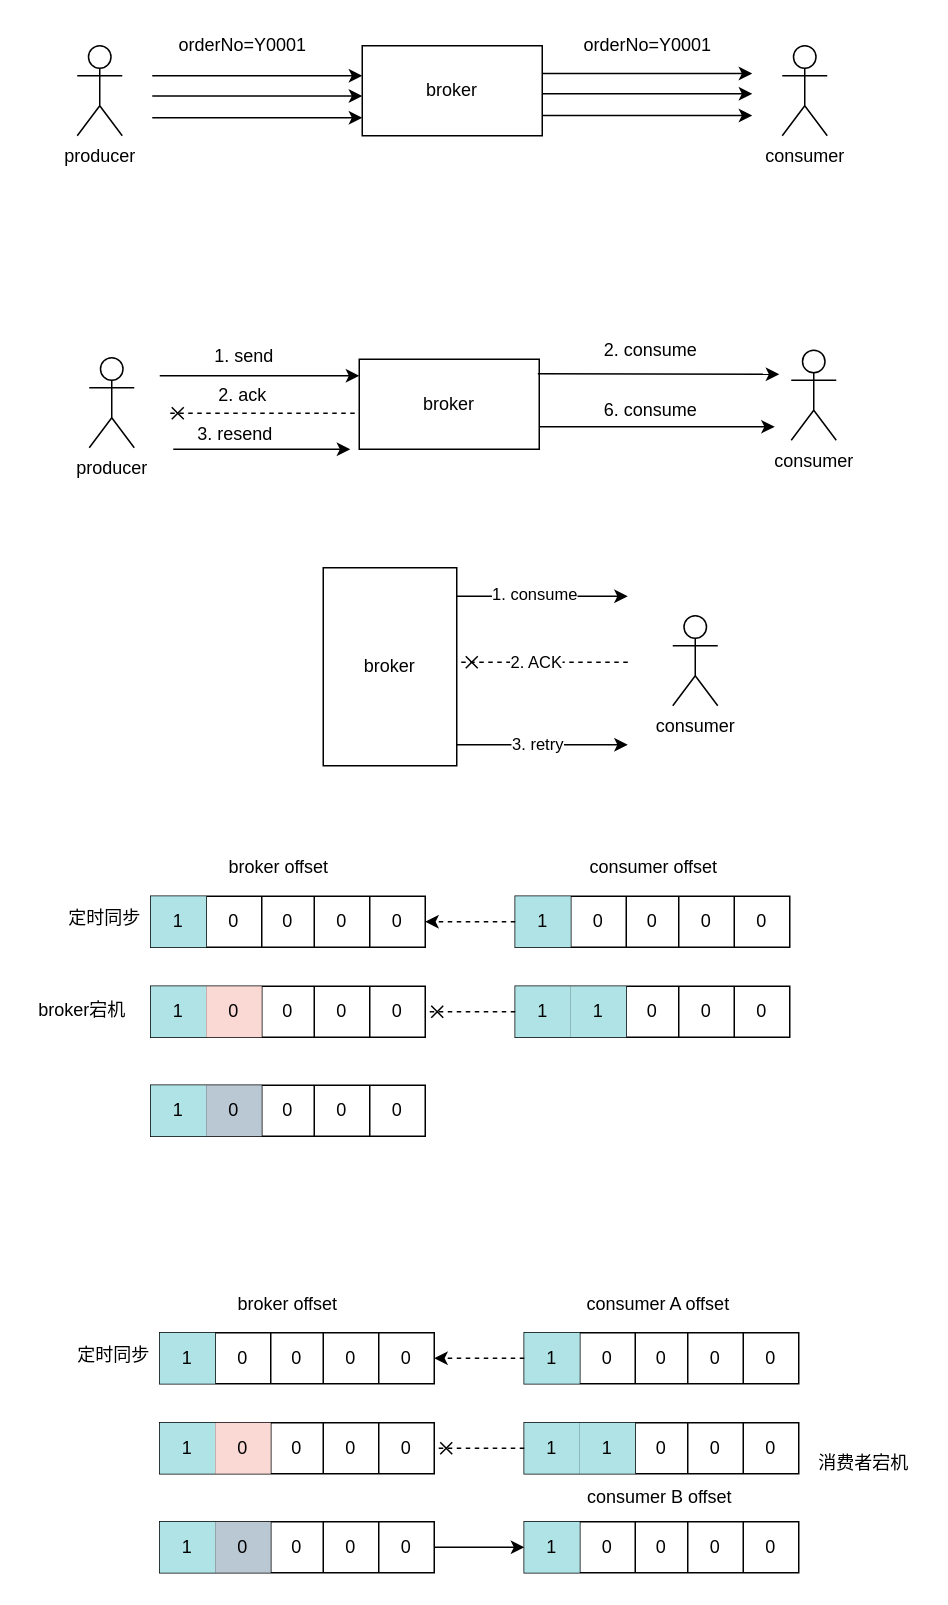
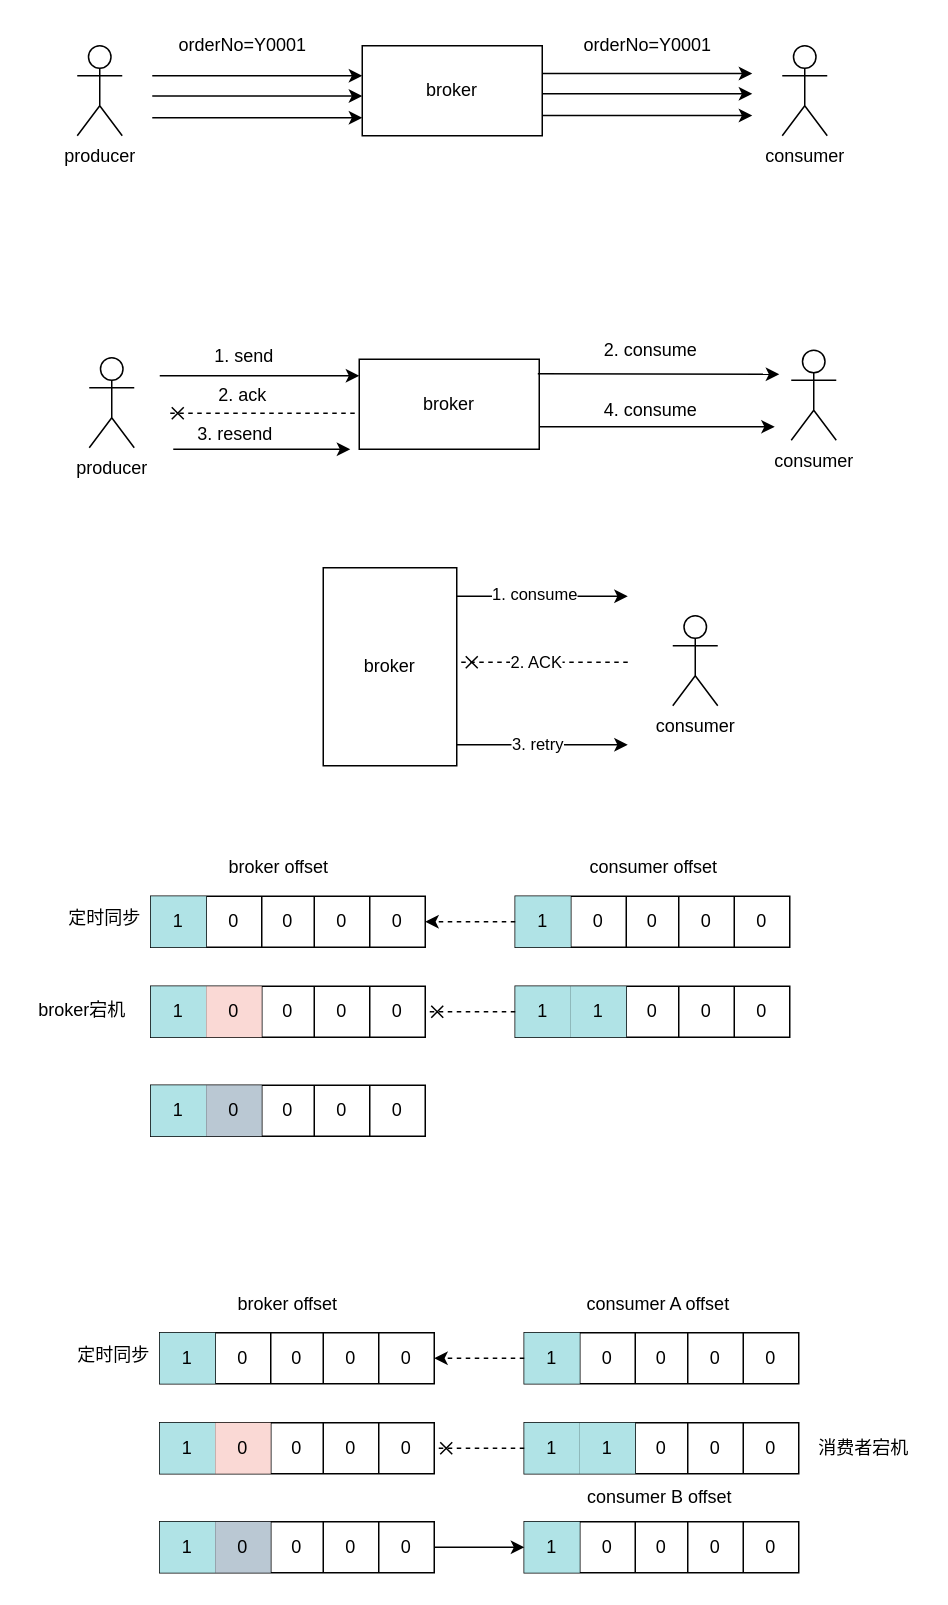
node "6. consume": label "6. consume" -> "4. consume"
node "消费者宕机": moved (863, 1463) -> (863, 1448)
